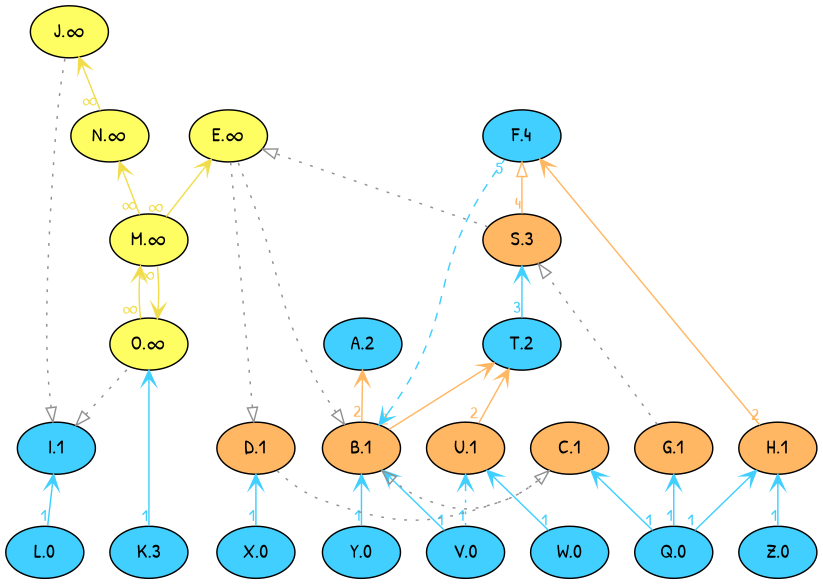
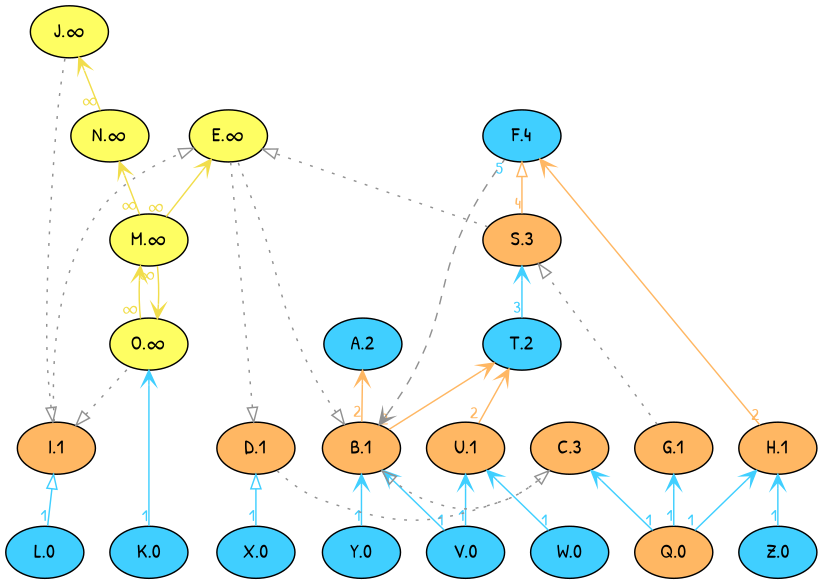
edge "I.1" -> "E.∞": added
edge "F.4" -> "B.1": color #40cfff -> #919191
node "I.1": fillcolor #40cfff -> #ffb763
node "C.1": label "C.1" -> "C.3"
edge "V.0" -> "U.1": style dotted -> solid
edge "L.0" -> "I.1": arrowhead vee -> onormal
edge "X.0" -> "D.1": arrowhead vee -> onormal
node "K.3": label "K.3" -> "K.0"
node "Q.0": fillcolor #40cfff -> #ffb763
